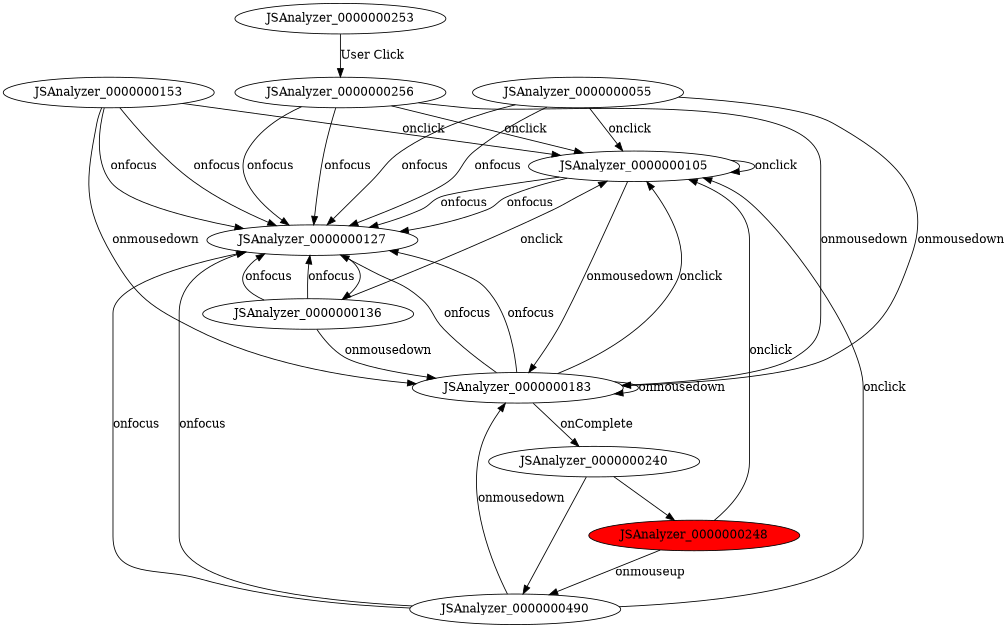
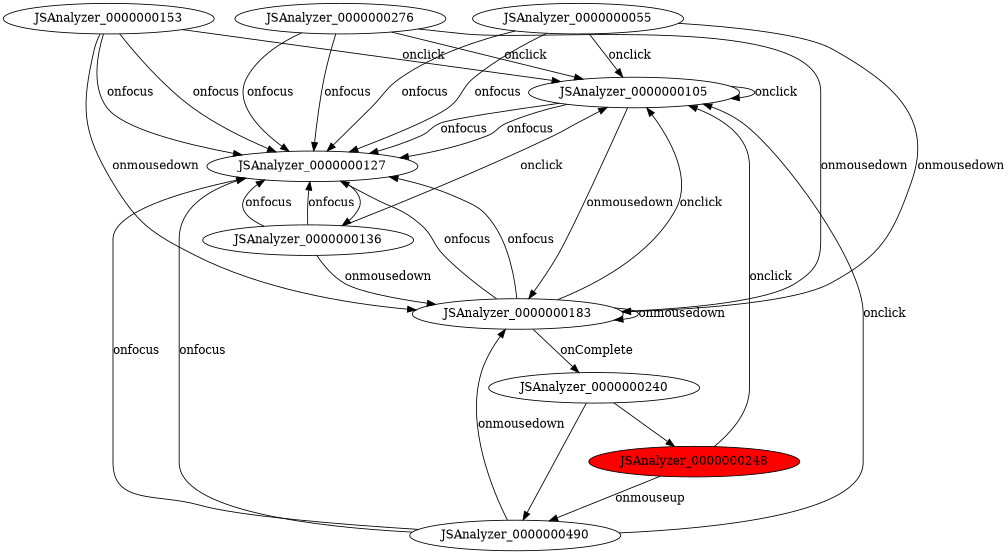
node "JSAnalyzer_0000000253": removed
node "JSAnalyzer_0000000256": label "JSAnalyzer_0000000256" -> "JSAnalyzer_0000000276"
